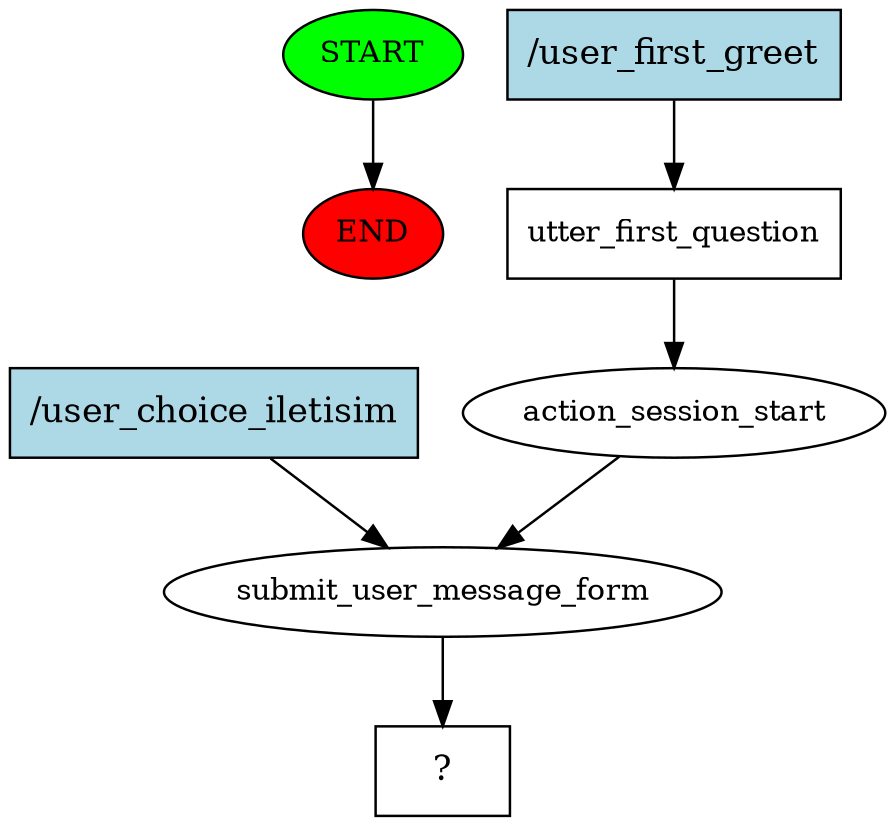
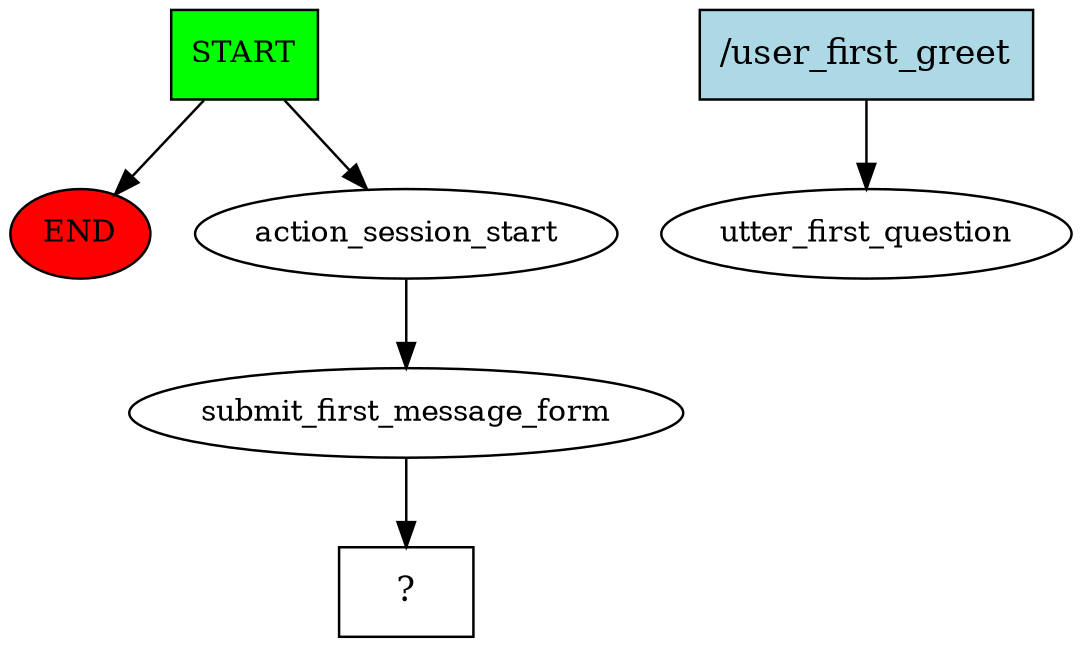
node "START": shape ellipse -> box
node "utter_first_question": shape box -> ellipse
edge "utter_first_question" -> "action_session_start": now "START" -> "action_session_start"
node "/user_choice_iletisim": removed
node "submit_user_message_form": label "submit_user_message_form" -> "submit_first_message_form"
